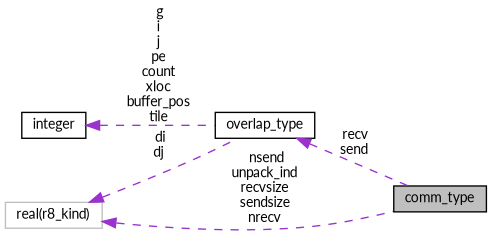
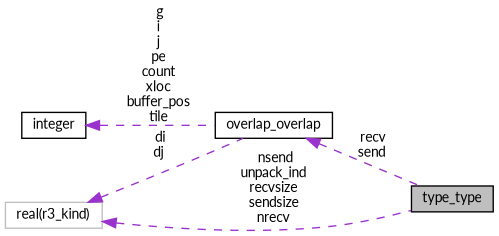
node "overlap_type": label "overlap_type" -> "overlap_overlap"
node "comm_type": label "comm_type" -> "type_type"
node "real(r8_kind)": label "real(r8_kind)" -> "real(r3_kind)"
